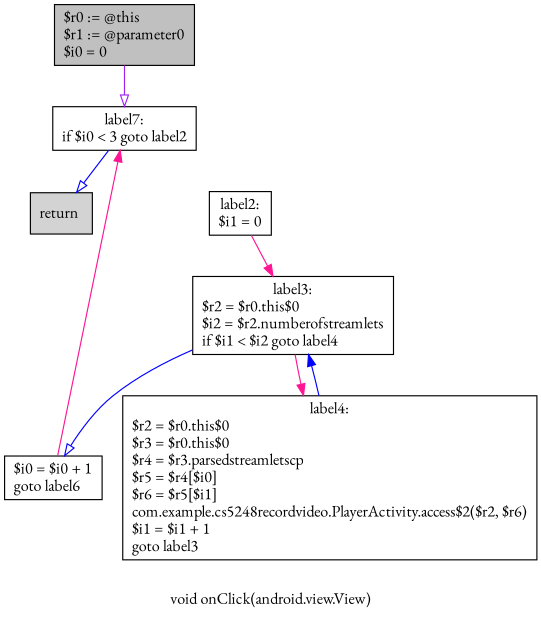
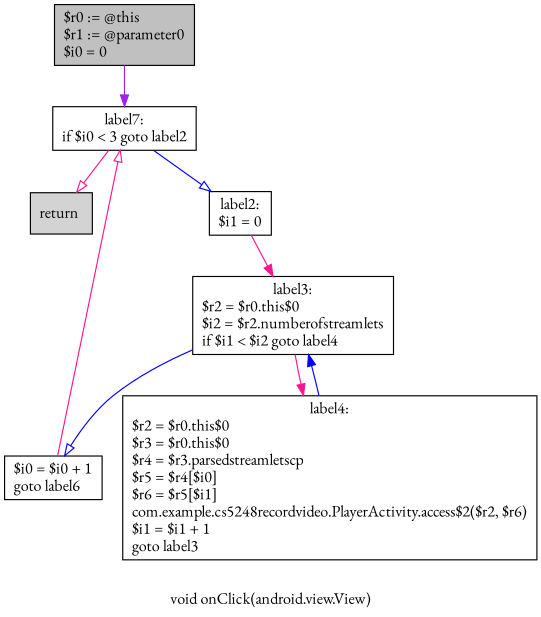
edge "$r0 := @this $r1 := @parameter0 $i0 = 0" -> "label7: if $i0 < 3 goto label2": arrowhead onormal -> normal
edge "label7: if $i0 < 3 goto label2" -> "return": color blue -> deeppink
edge "label7: if $i0 < 3 goto label2" -> "label2: $i1 = 0": added
edge "$i0 = $i0 + 1 goto label6" -> "label7: if $i0 < 3 goto label2": arrowhead normal -> onormal
